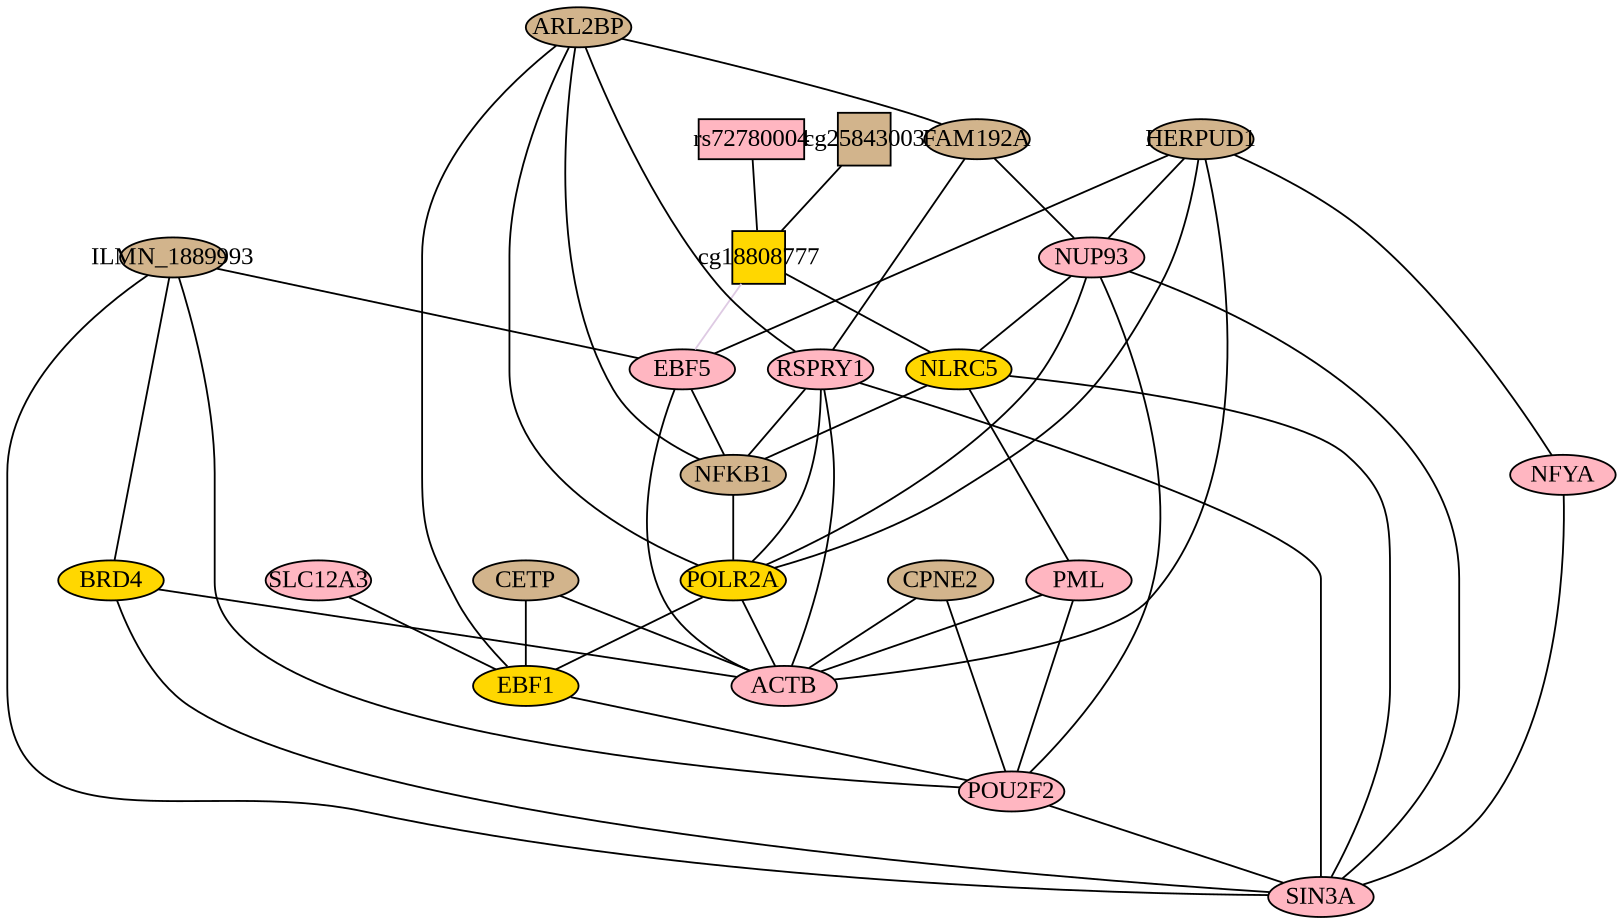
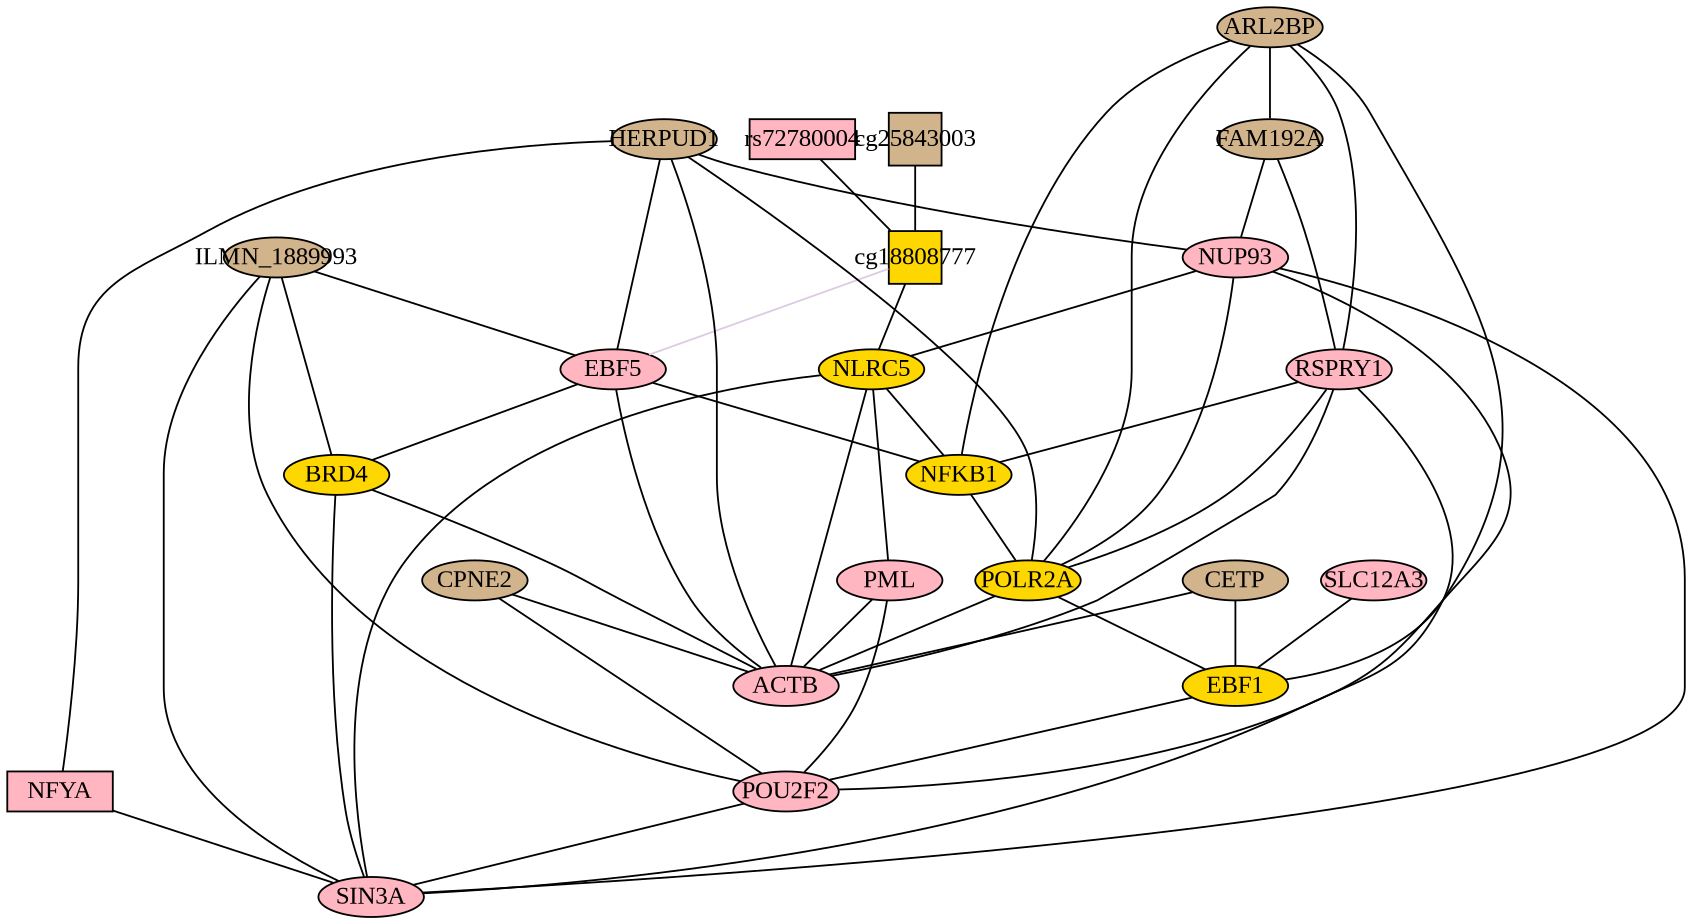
edge "EBF5" -- "BRD4": added
node "NFKB1": fillcolor tan -> gold
node "NFYA": shape ellipse -> box
edge "NLRC5" -- "ACTB": added
